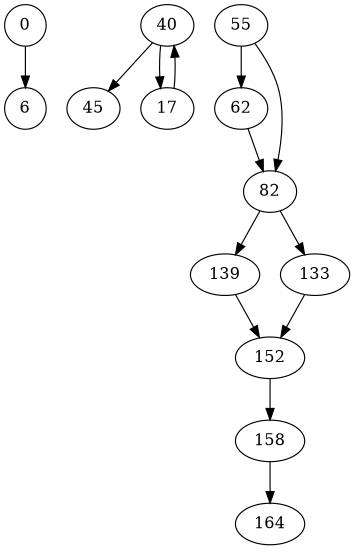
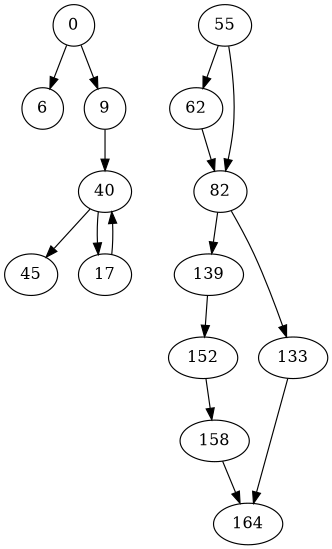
node "9": added
edge "133" -> "152": now "133" -> "164"
